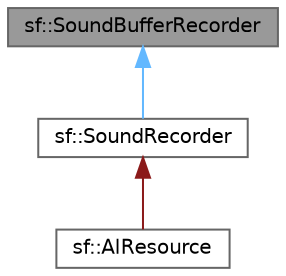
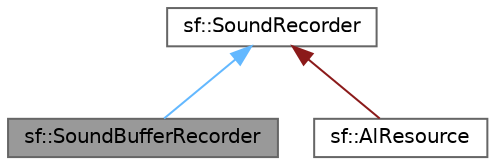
edge "sf::SoundRecorder" -> "sf::SoundBufferRecorder": reversed
